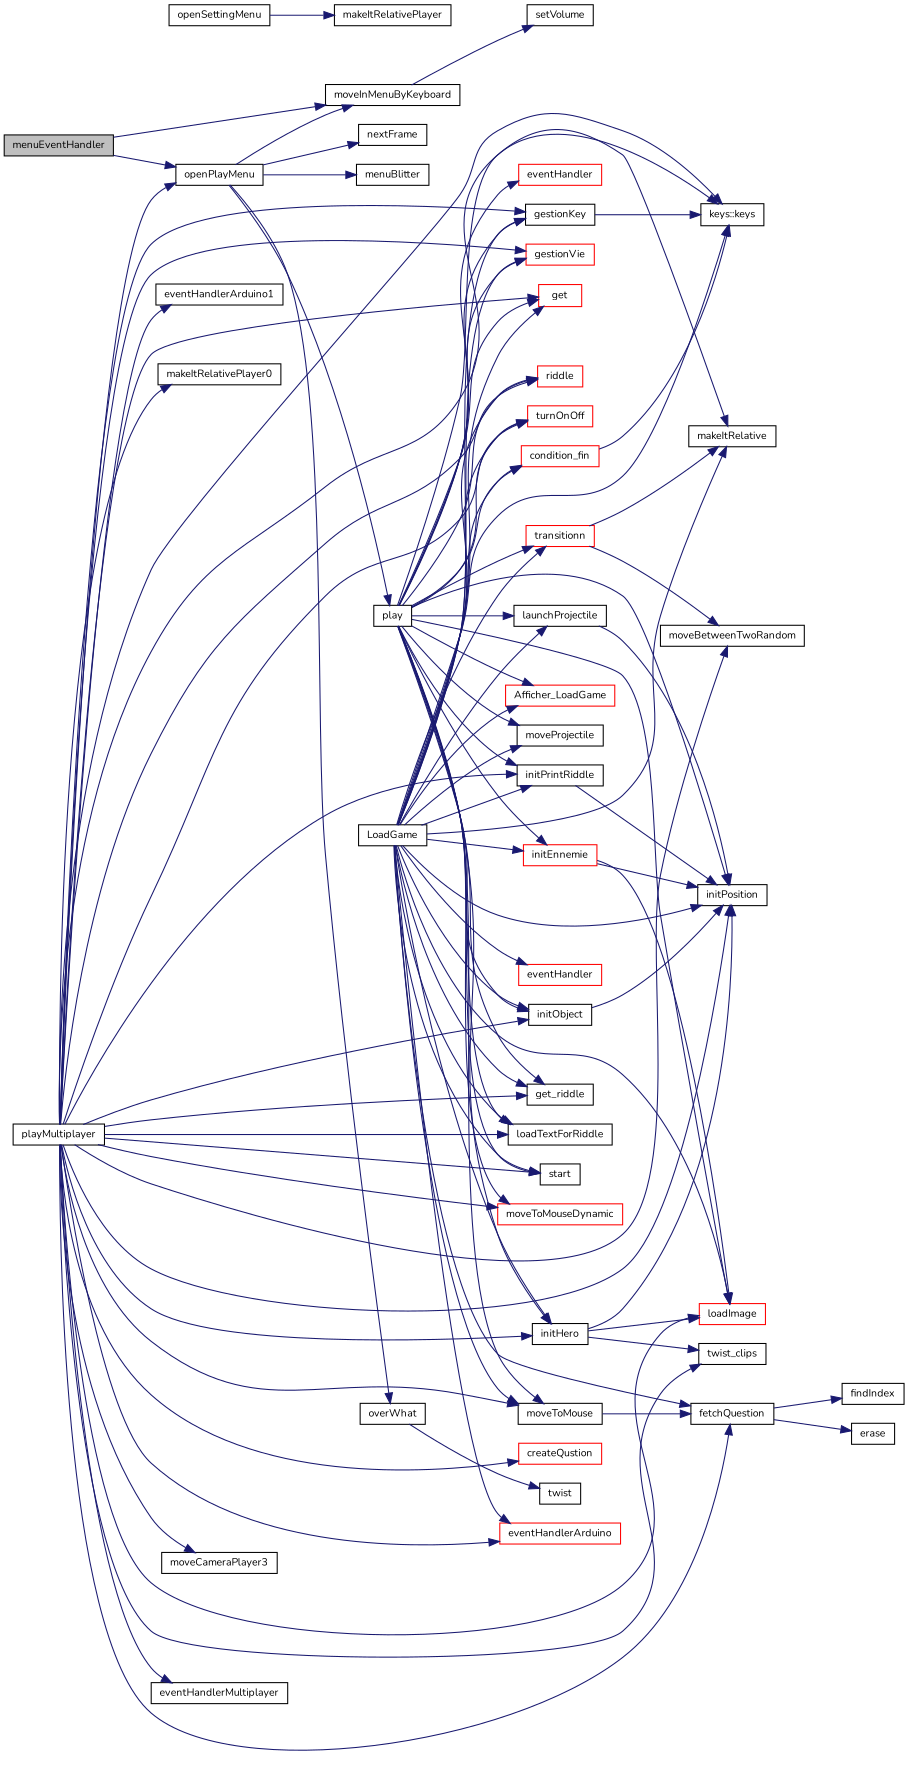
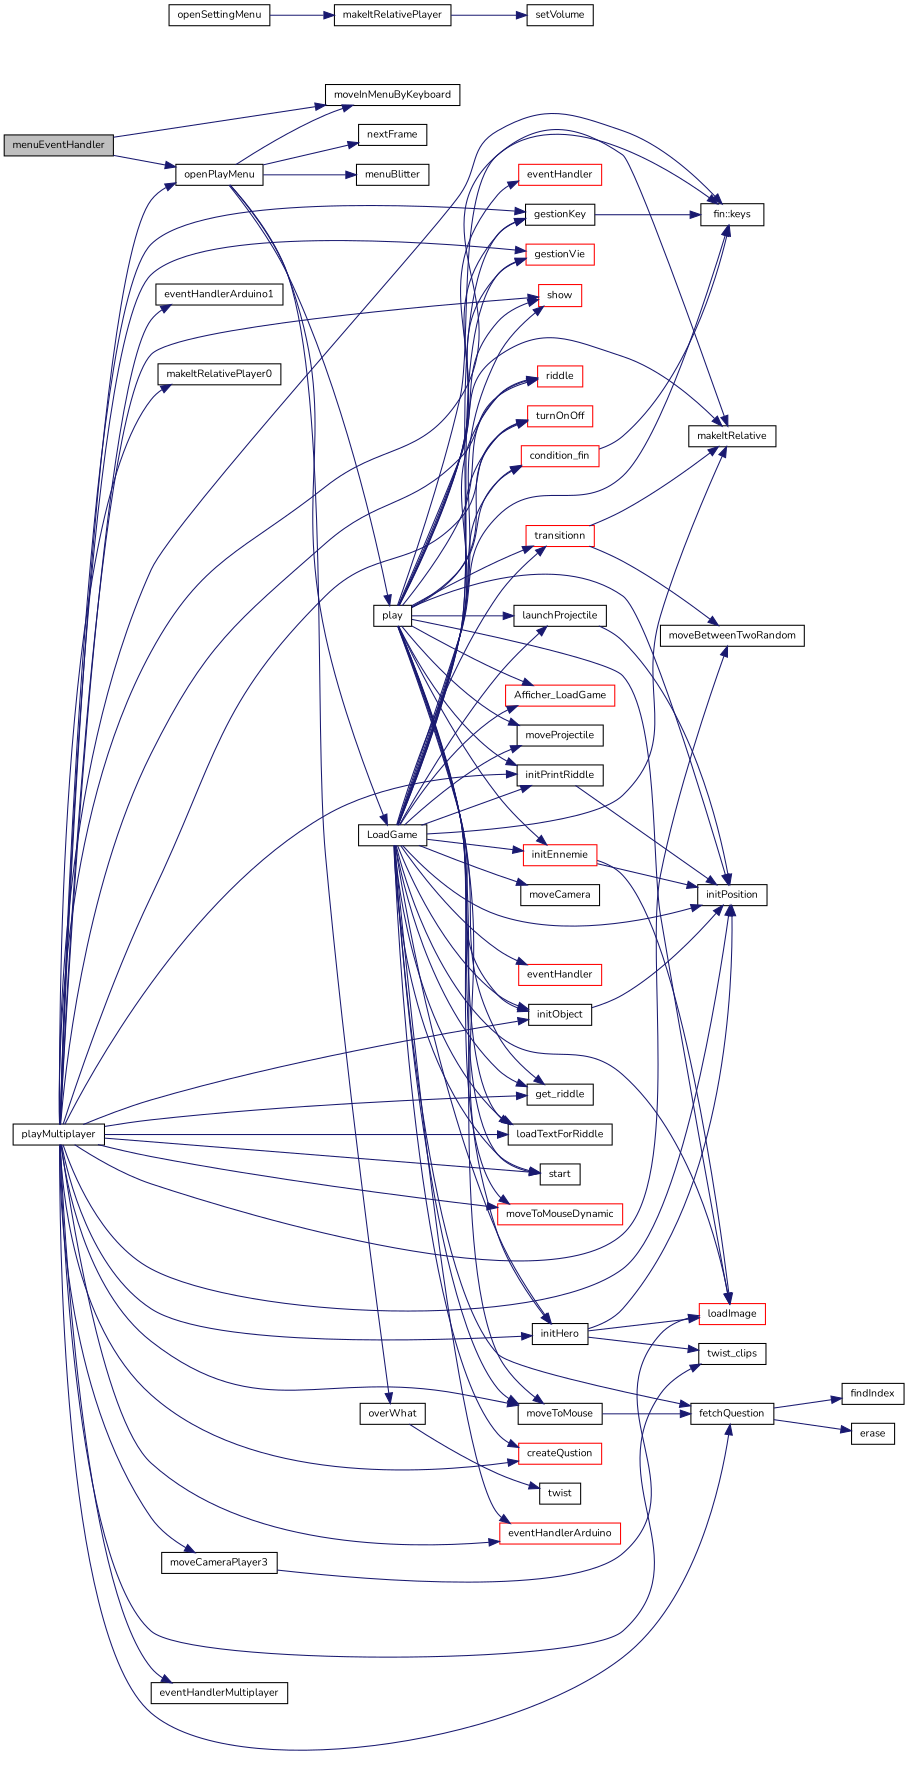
edge "moveInMenuByKeyboard" -> "setVolume": now "makeItRelativePlayer" -> "setVolume"
node "keys::keys": label "keys::keys" -> "fin::keys"
node "get": label "get" -> "show"
edge "play" -> "makeItRelative": added
edge "openPlayMenu" -> "LoadGame": added
node "moveCamera": added
edge "LoadGame" -> "createQustion": added
edge "playMultiplayer" -> "loadImage": now "moveCameraPlayer3" -> "loadImage"
